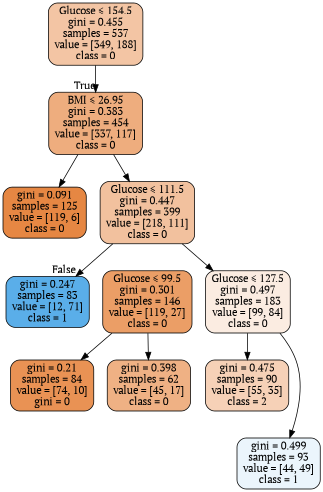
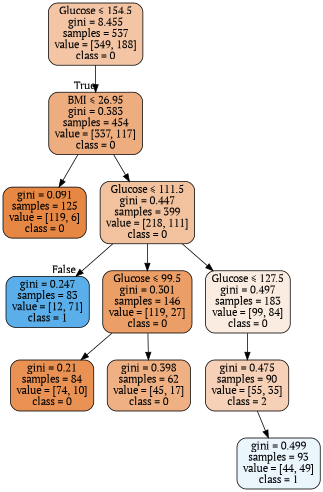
node "Glucose ≤ 154.5": text "gini = 0.455" -> "gini = 8.455"
edge "Glucose ≤ 111.5" -> "Glucose ≤ 99.5": added
edge "Glucose ≤ 127.5" -> "gini = 0.499": now "gini = 0.475" -> "gini = 0.499"
node "gini = 0.21": text "gini = 0" -> "class = 0"
